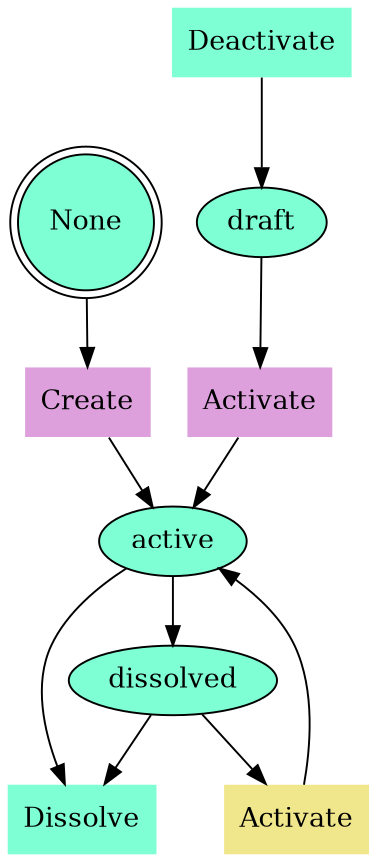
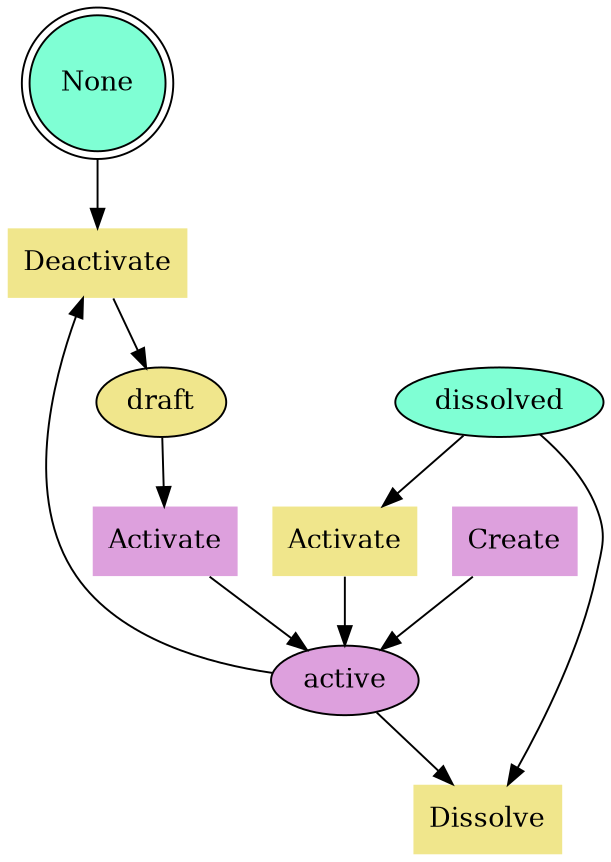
node "Deactivate": fillcolor aquamarine -> khaki
node "draft": fillcolor aquamarine -> khaki
edge "None" -> "Create": now "None" -> "Deactivate"
node "active": fillcolor aquamarine -> plum
edge "active" -> "dissolved": now "active" -> "Deactivate"
node "Dissolve": fillcolor aquamarine -> khaki
